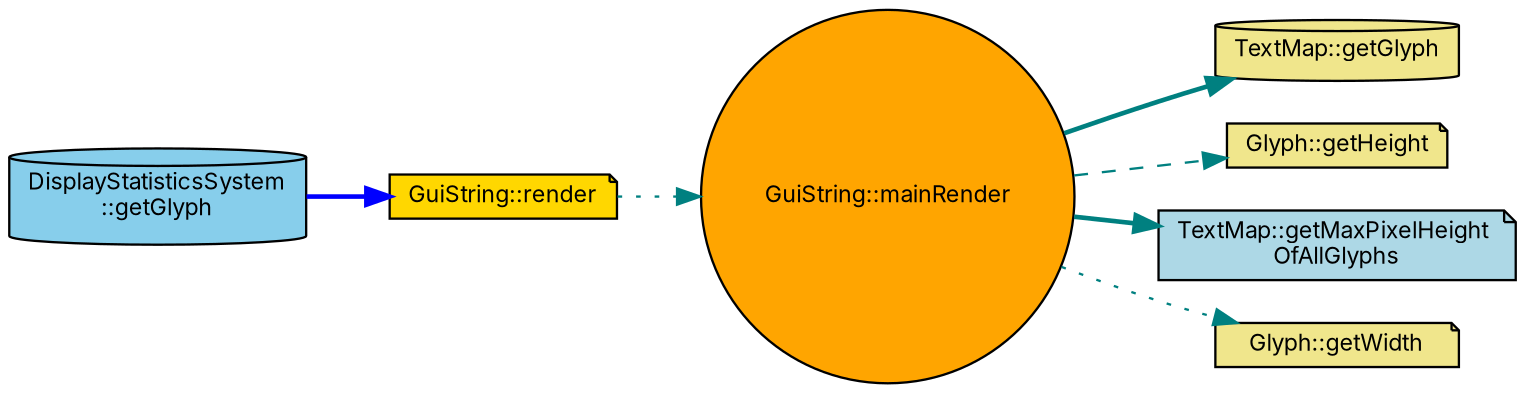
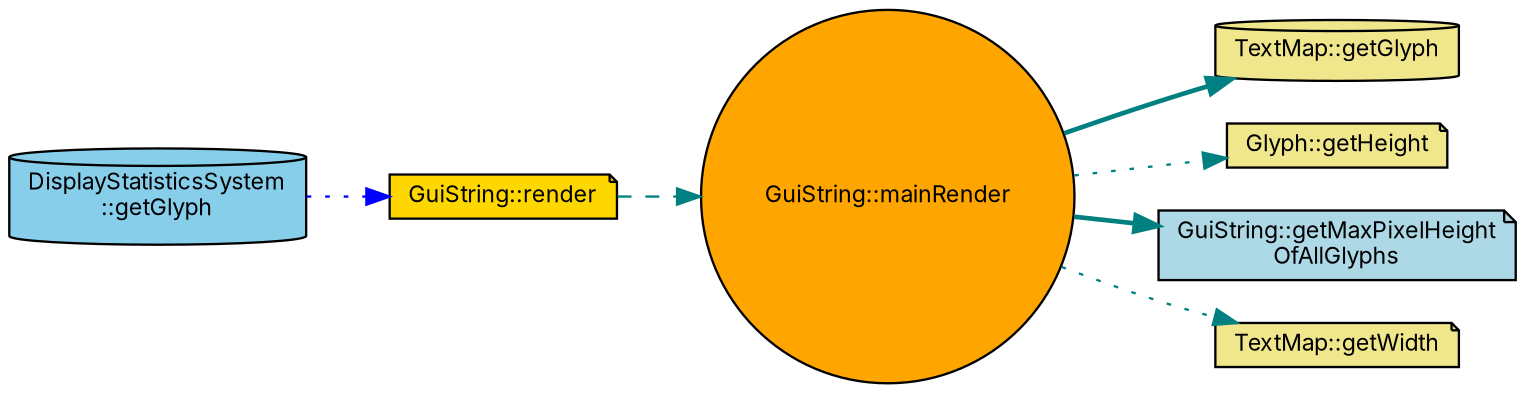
edge "GuiString::mainRender" -> "Glyph::getHeight": style dashed -> dotted
edge "DisplayStatisticsSystem ::getGlyph" -> "GuiString::render": style bold -> dotted
edge "GuiString::render" -> "GuiString::mainRender": style dotted -> dashed
node "TextMap::getMaxPixelHeight OfAllGlyphs": label "TextMap::getMaxPixelHeight OfAllGlyphs" -> "GuiString::getMaxPixelHeight OfAllGlyphs"
node "Glyph::getWidth": label "Glyph::getWidth" -> "TextMap::getWidth"
